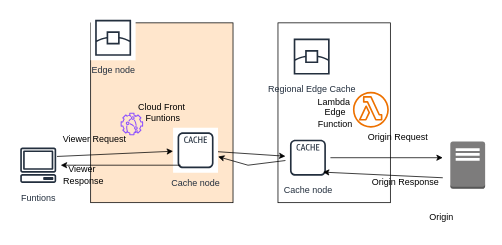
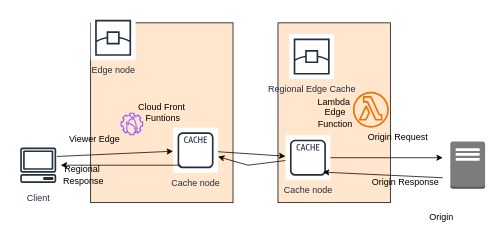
node "Lambda Edge Function": fillcolor #ffffff -> #ffe6cc
node "Viewer Request": label "Viewer Request" -> "Viewer Edge"
node "Viewer Response": label "Viewer Response" -> "Regional Response"
node "Funtions": label "Funtions" -> "Client"
